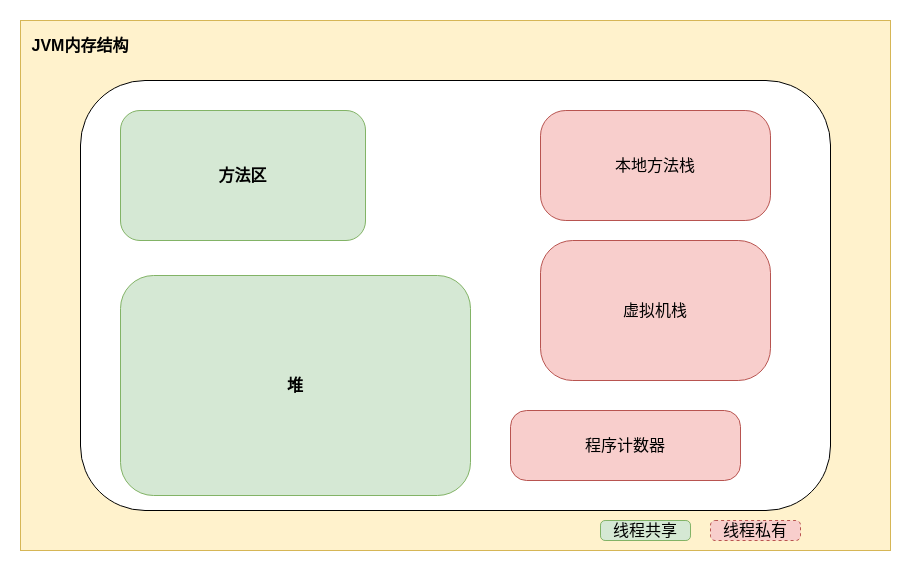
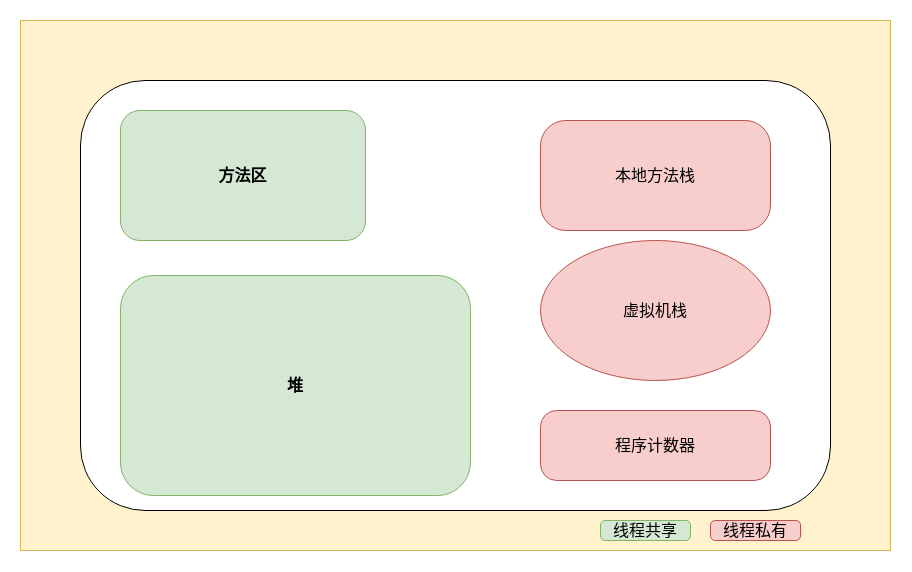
node "JVM内存结构": removed
node "本地方法栈": moved (656, 166) -> (656, 176)
node "虚拟机栈": shape rounded rectangle -> ellipse
node "程序计数器": moved (626, 446) -> (656, 446)
node "线程私有": style dashed -> solid
